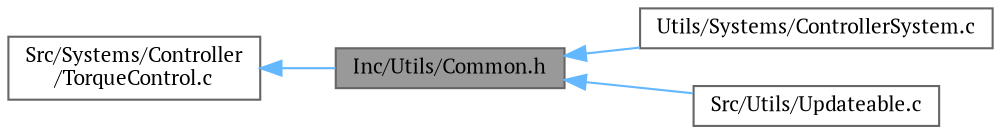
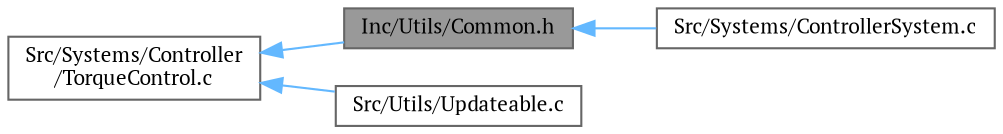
node "Utils/Systems/ControllerSystem.c": label "Utils/Systems/ControllerSystem.c" -> "Src/Systems/ControllerSystem.c"
edge "Src/Utils/Updateable.c" -> "Inc/Utils/Common.h": now "Src/Utils/Updateable.c" -> "Src/Systems/Controller /TorqueControl.c"
